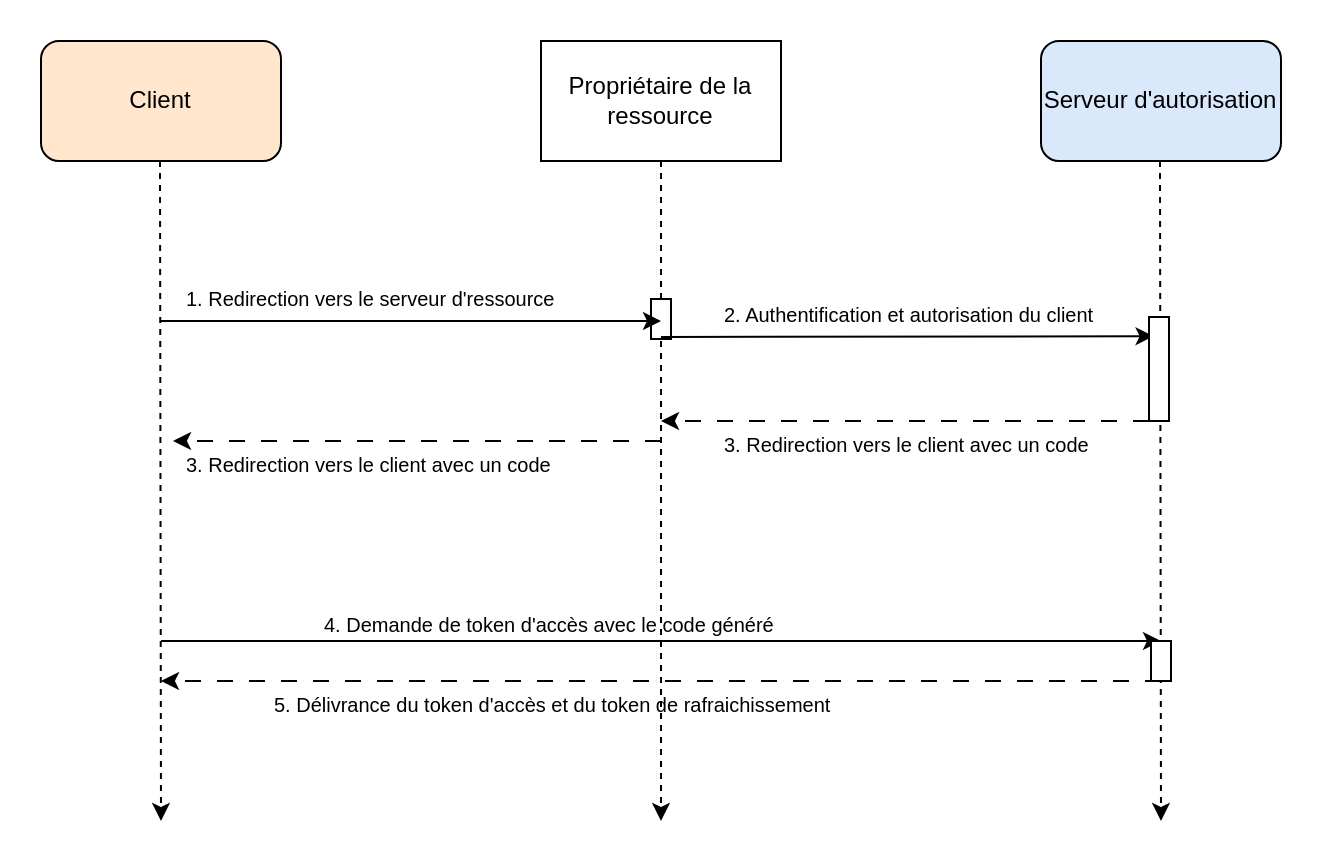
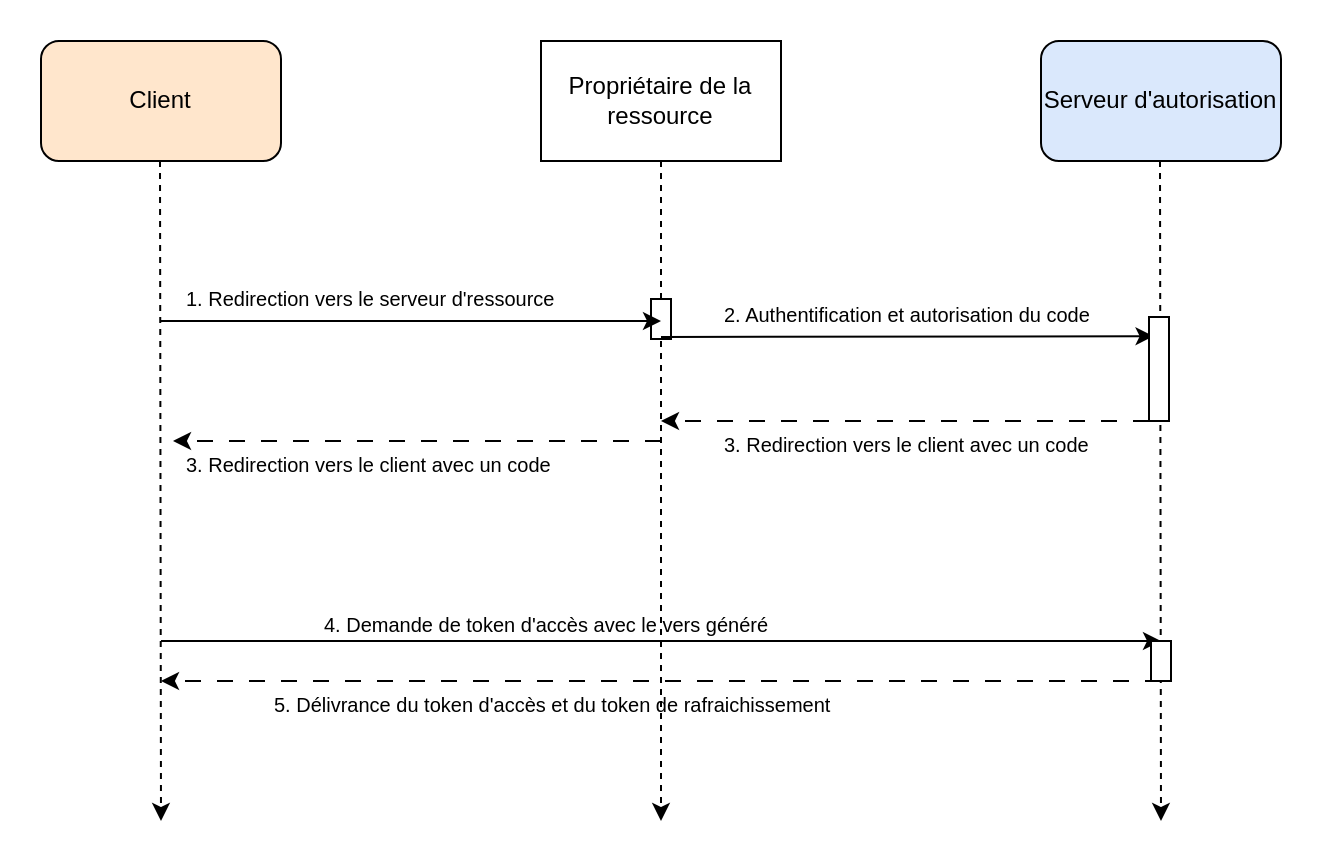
node "2. Authentification et autorisation du client": label "2. Authentification et autorisation du client" -> "2. Authentification et autorisation du code"
node "4. Demande de token d'accès avec le code généré": label "4. Demande de token d'accès avec le code généré" -> "4. Demande de token d'accès avec le vers généré"
